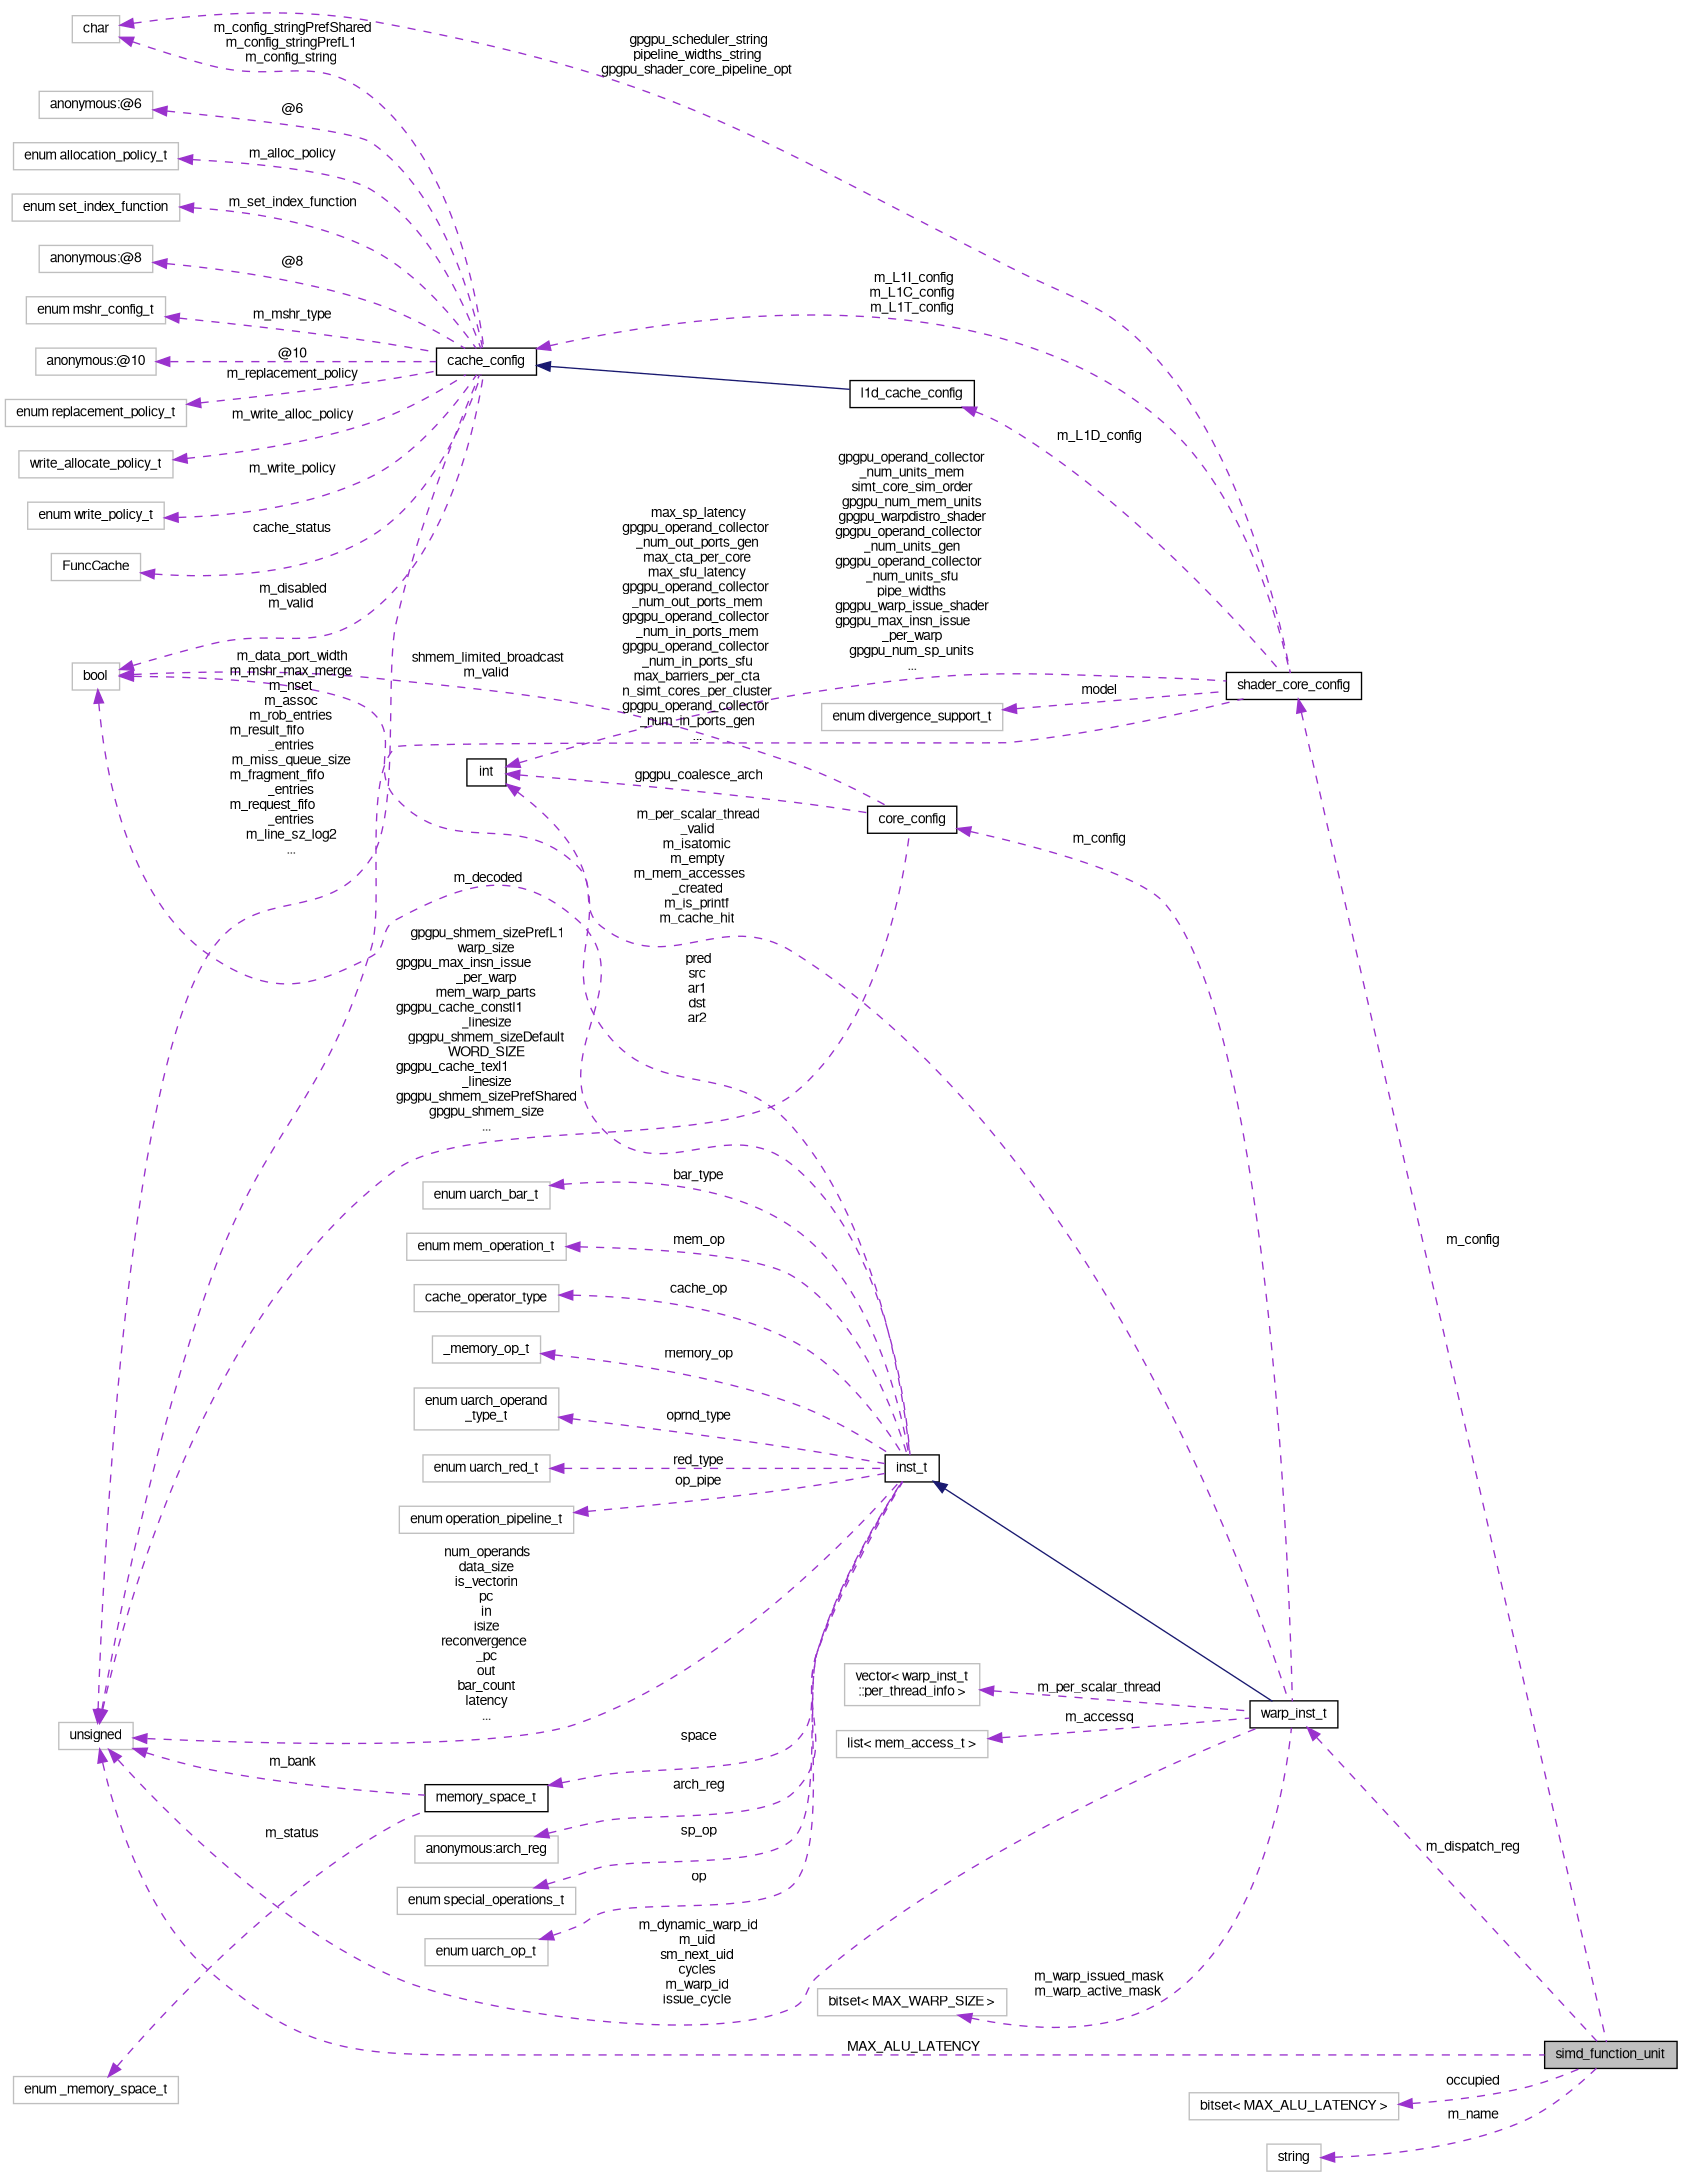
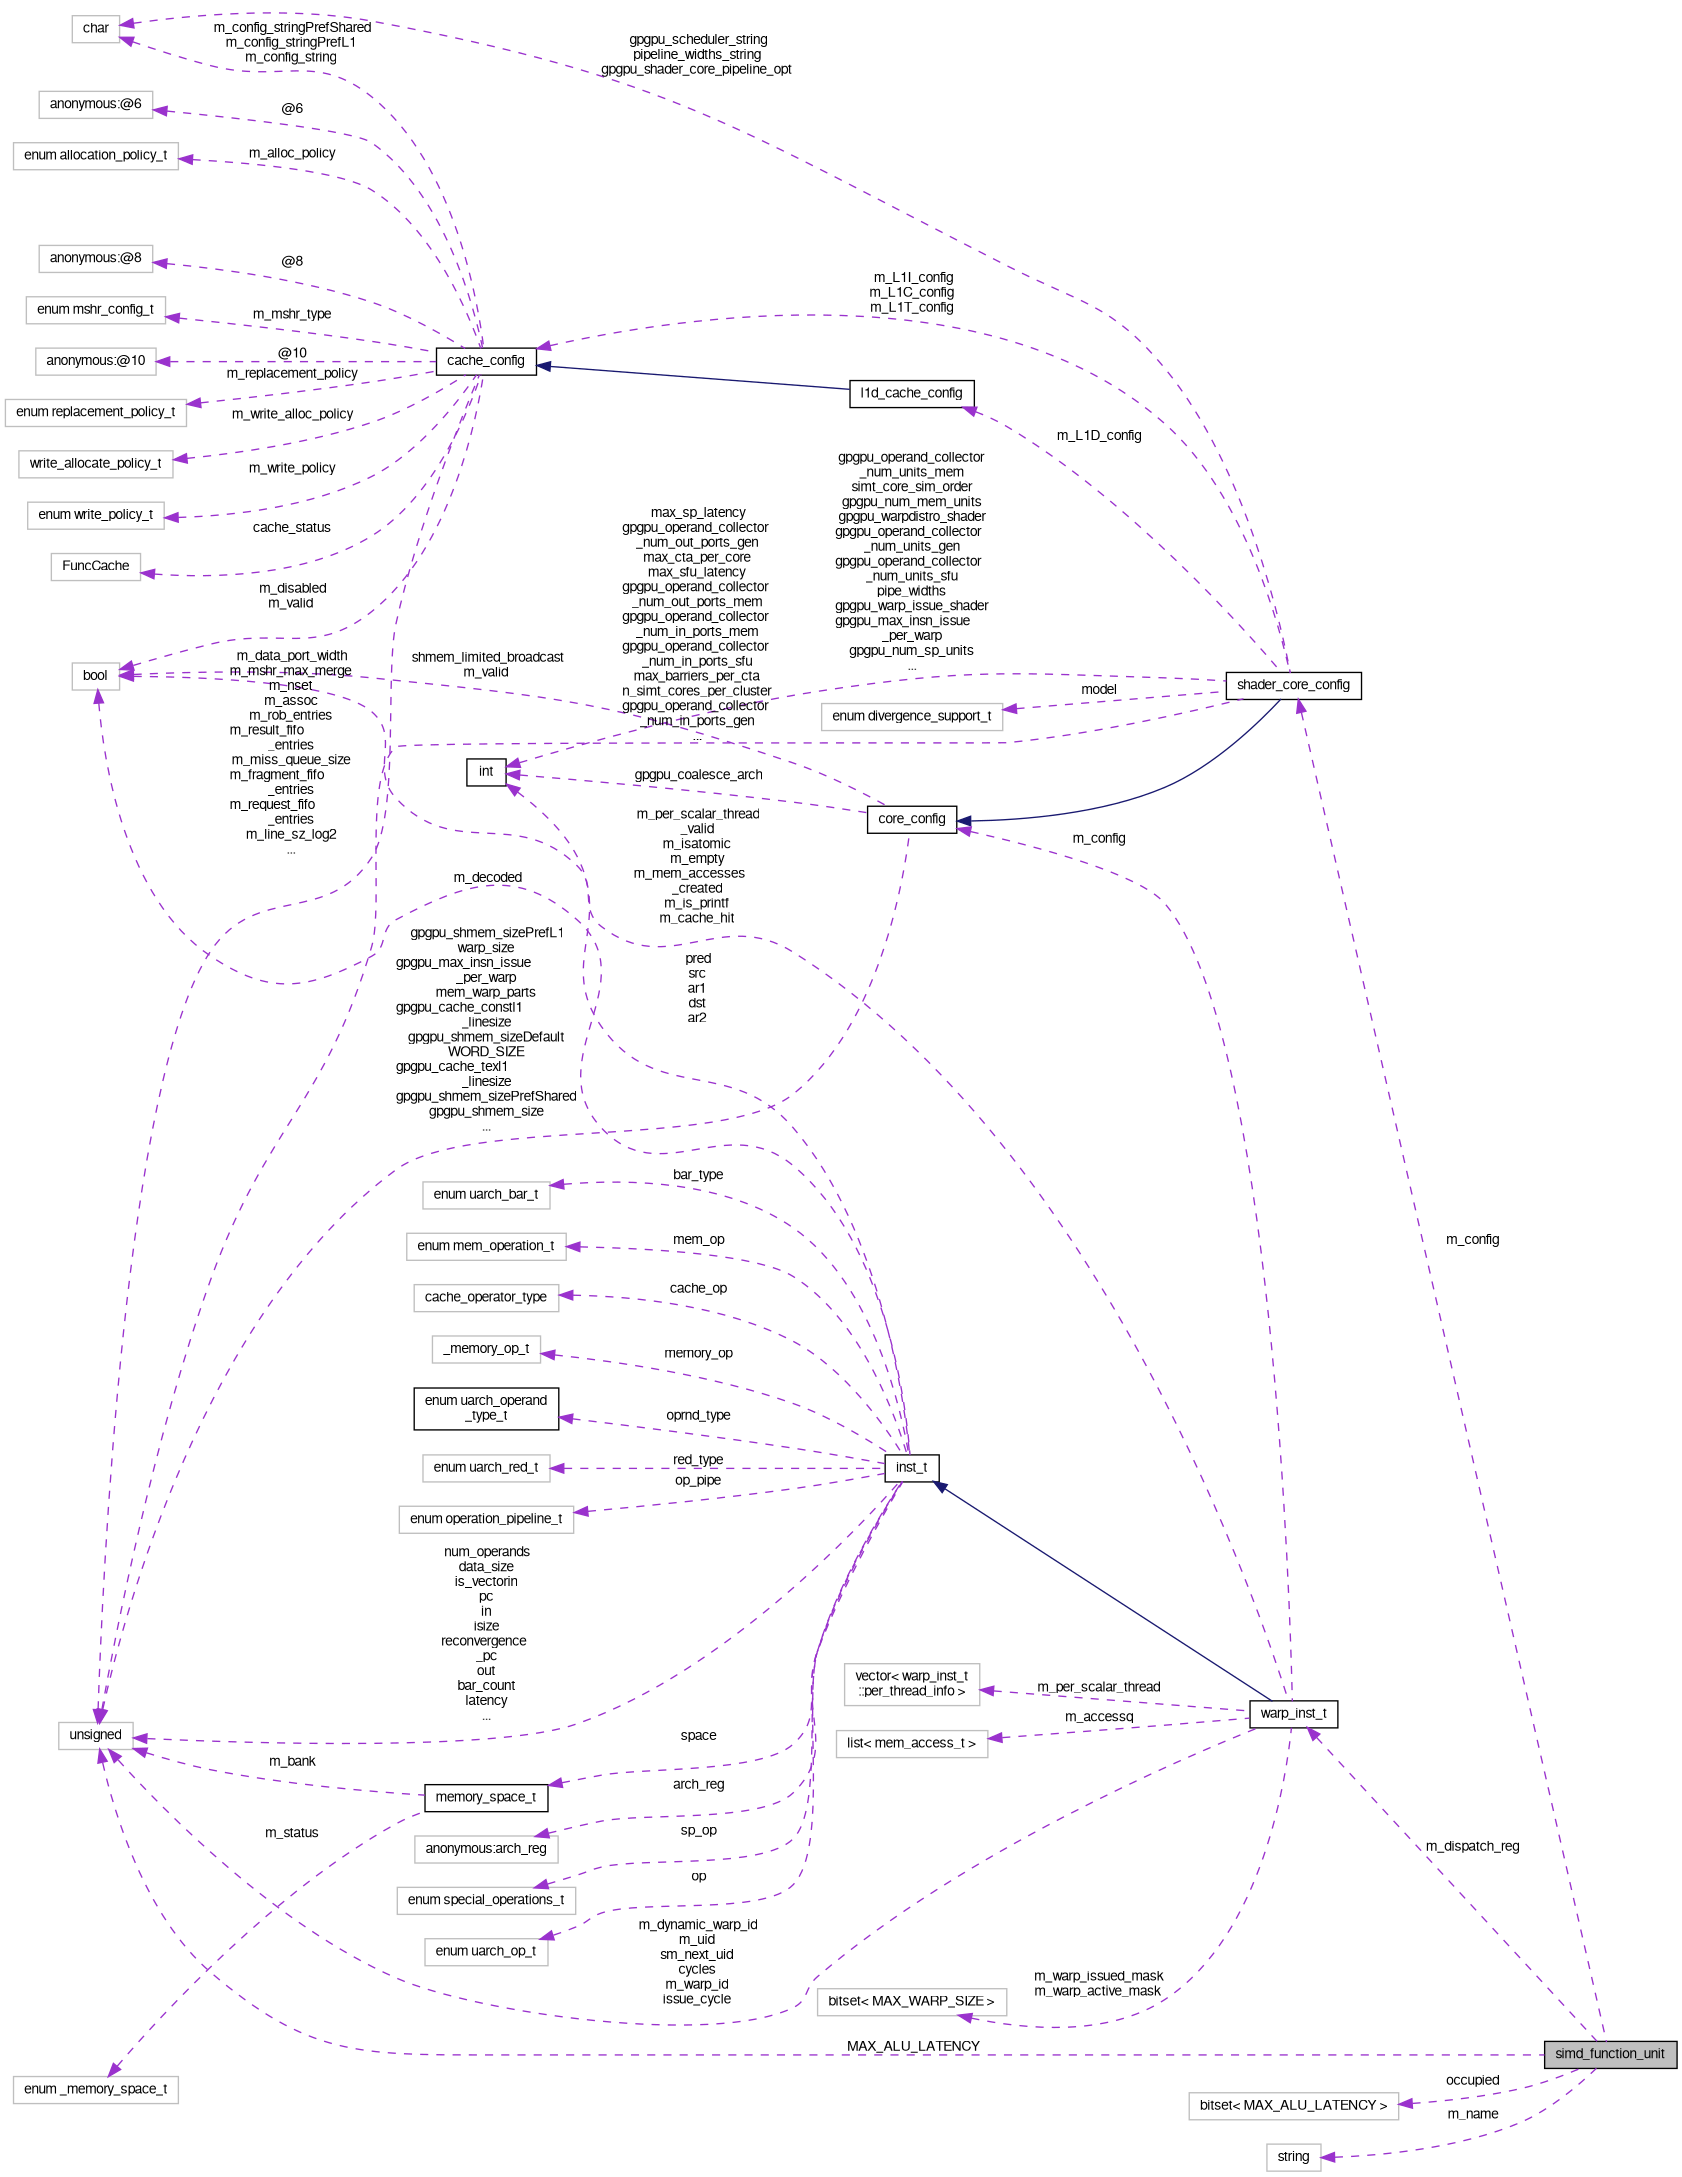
node "enum set_index_function": removed
edge "shader_core_config" -> "core_config": added
node "enum uarch_operand _type_t": color grey75 -> black
